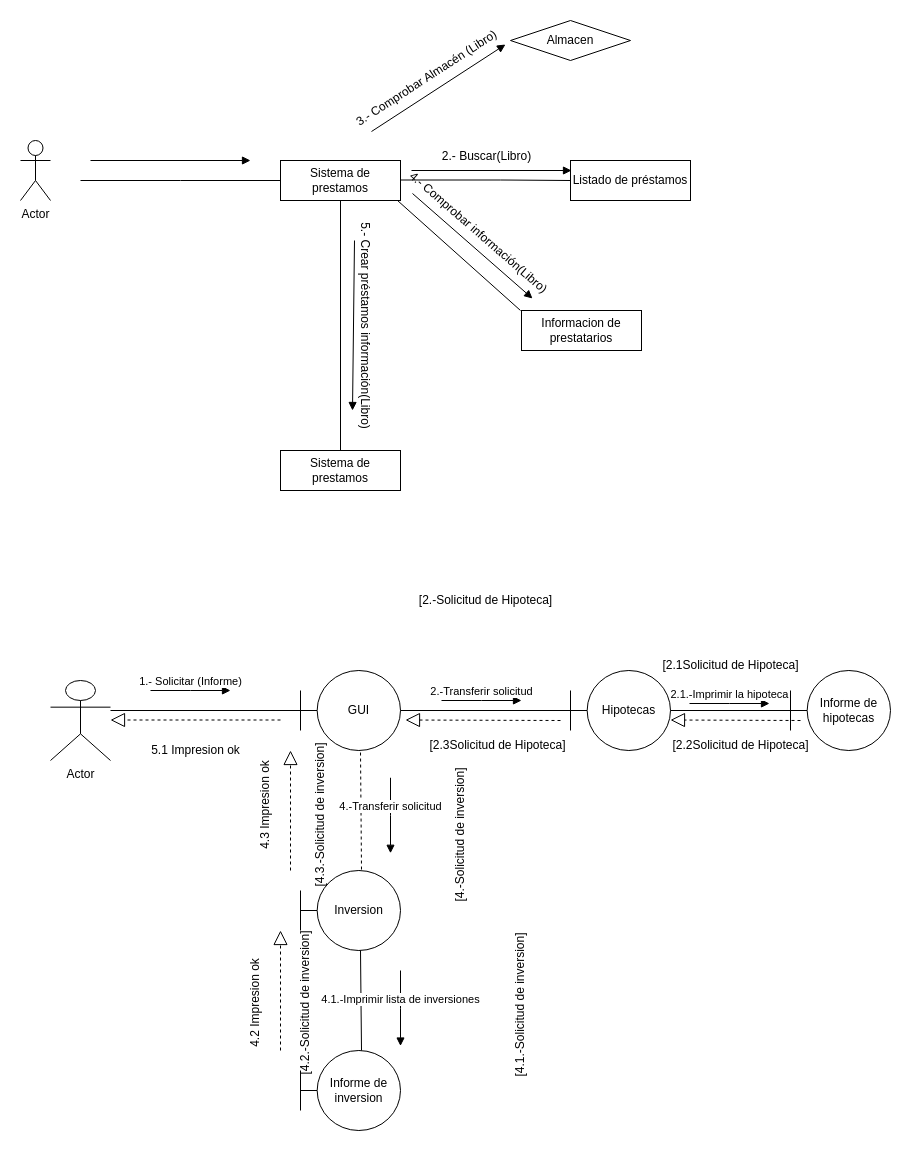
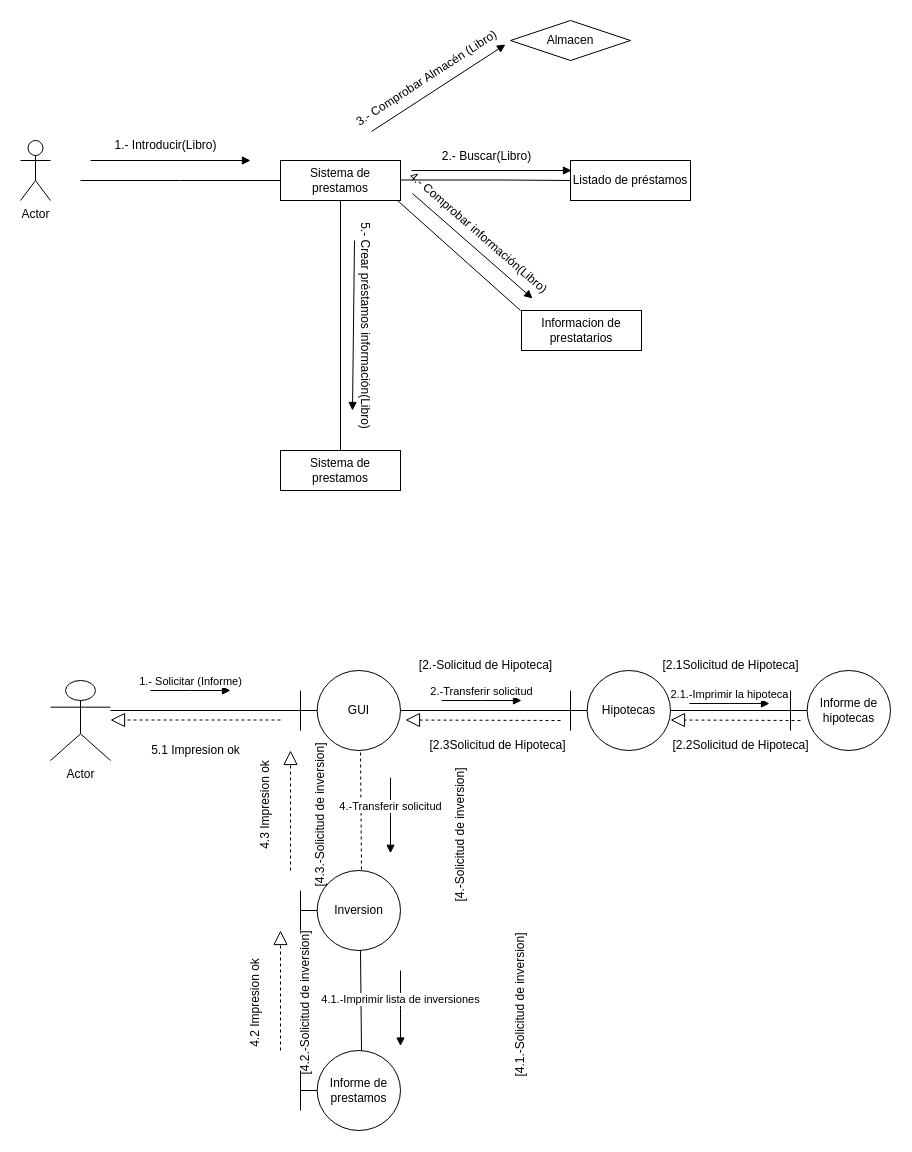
node "1.- Introducir(Libro)": added
node "[2.-Solicitud de Hipoteca]": moved (486, 601) -> (486, 666)
node "Informe de inversion": label "Informe de inversion" -> "Informe de prestamos"
